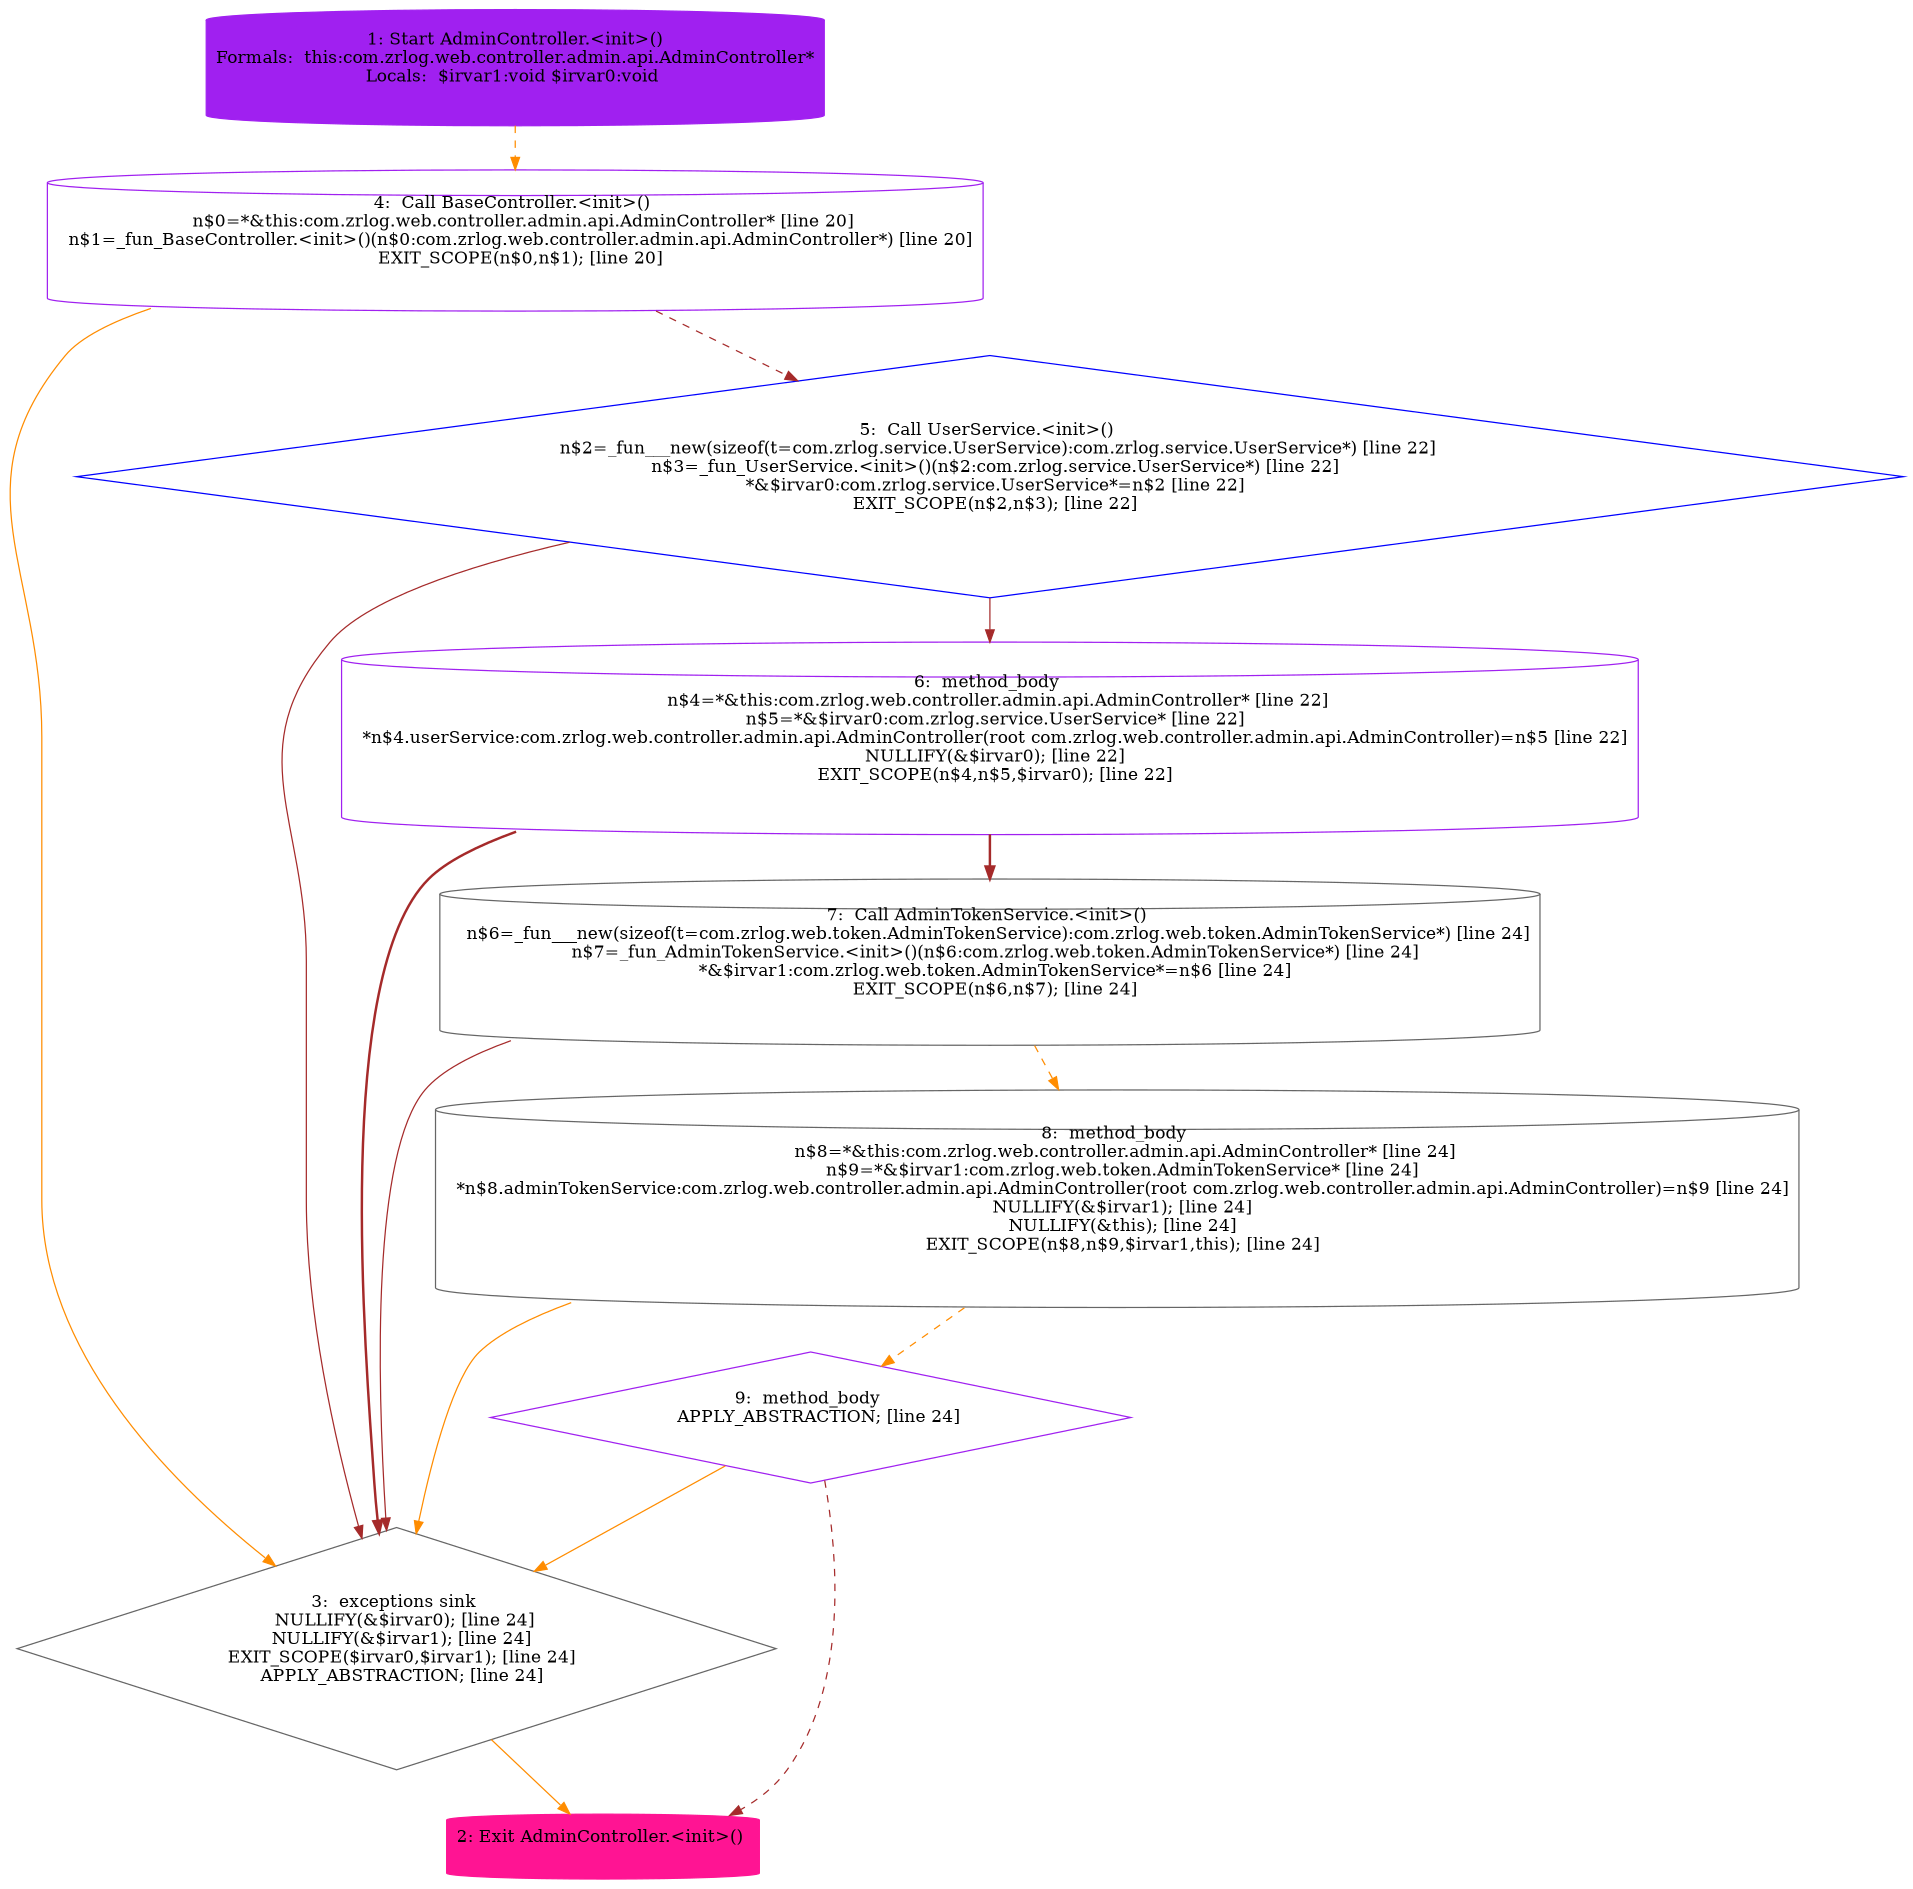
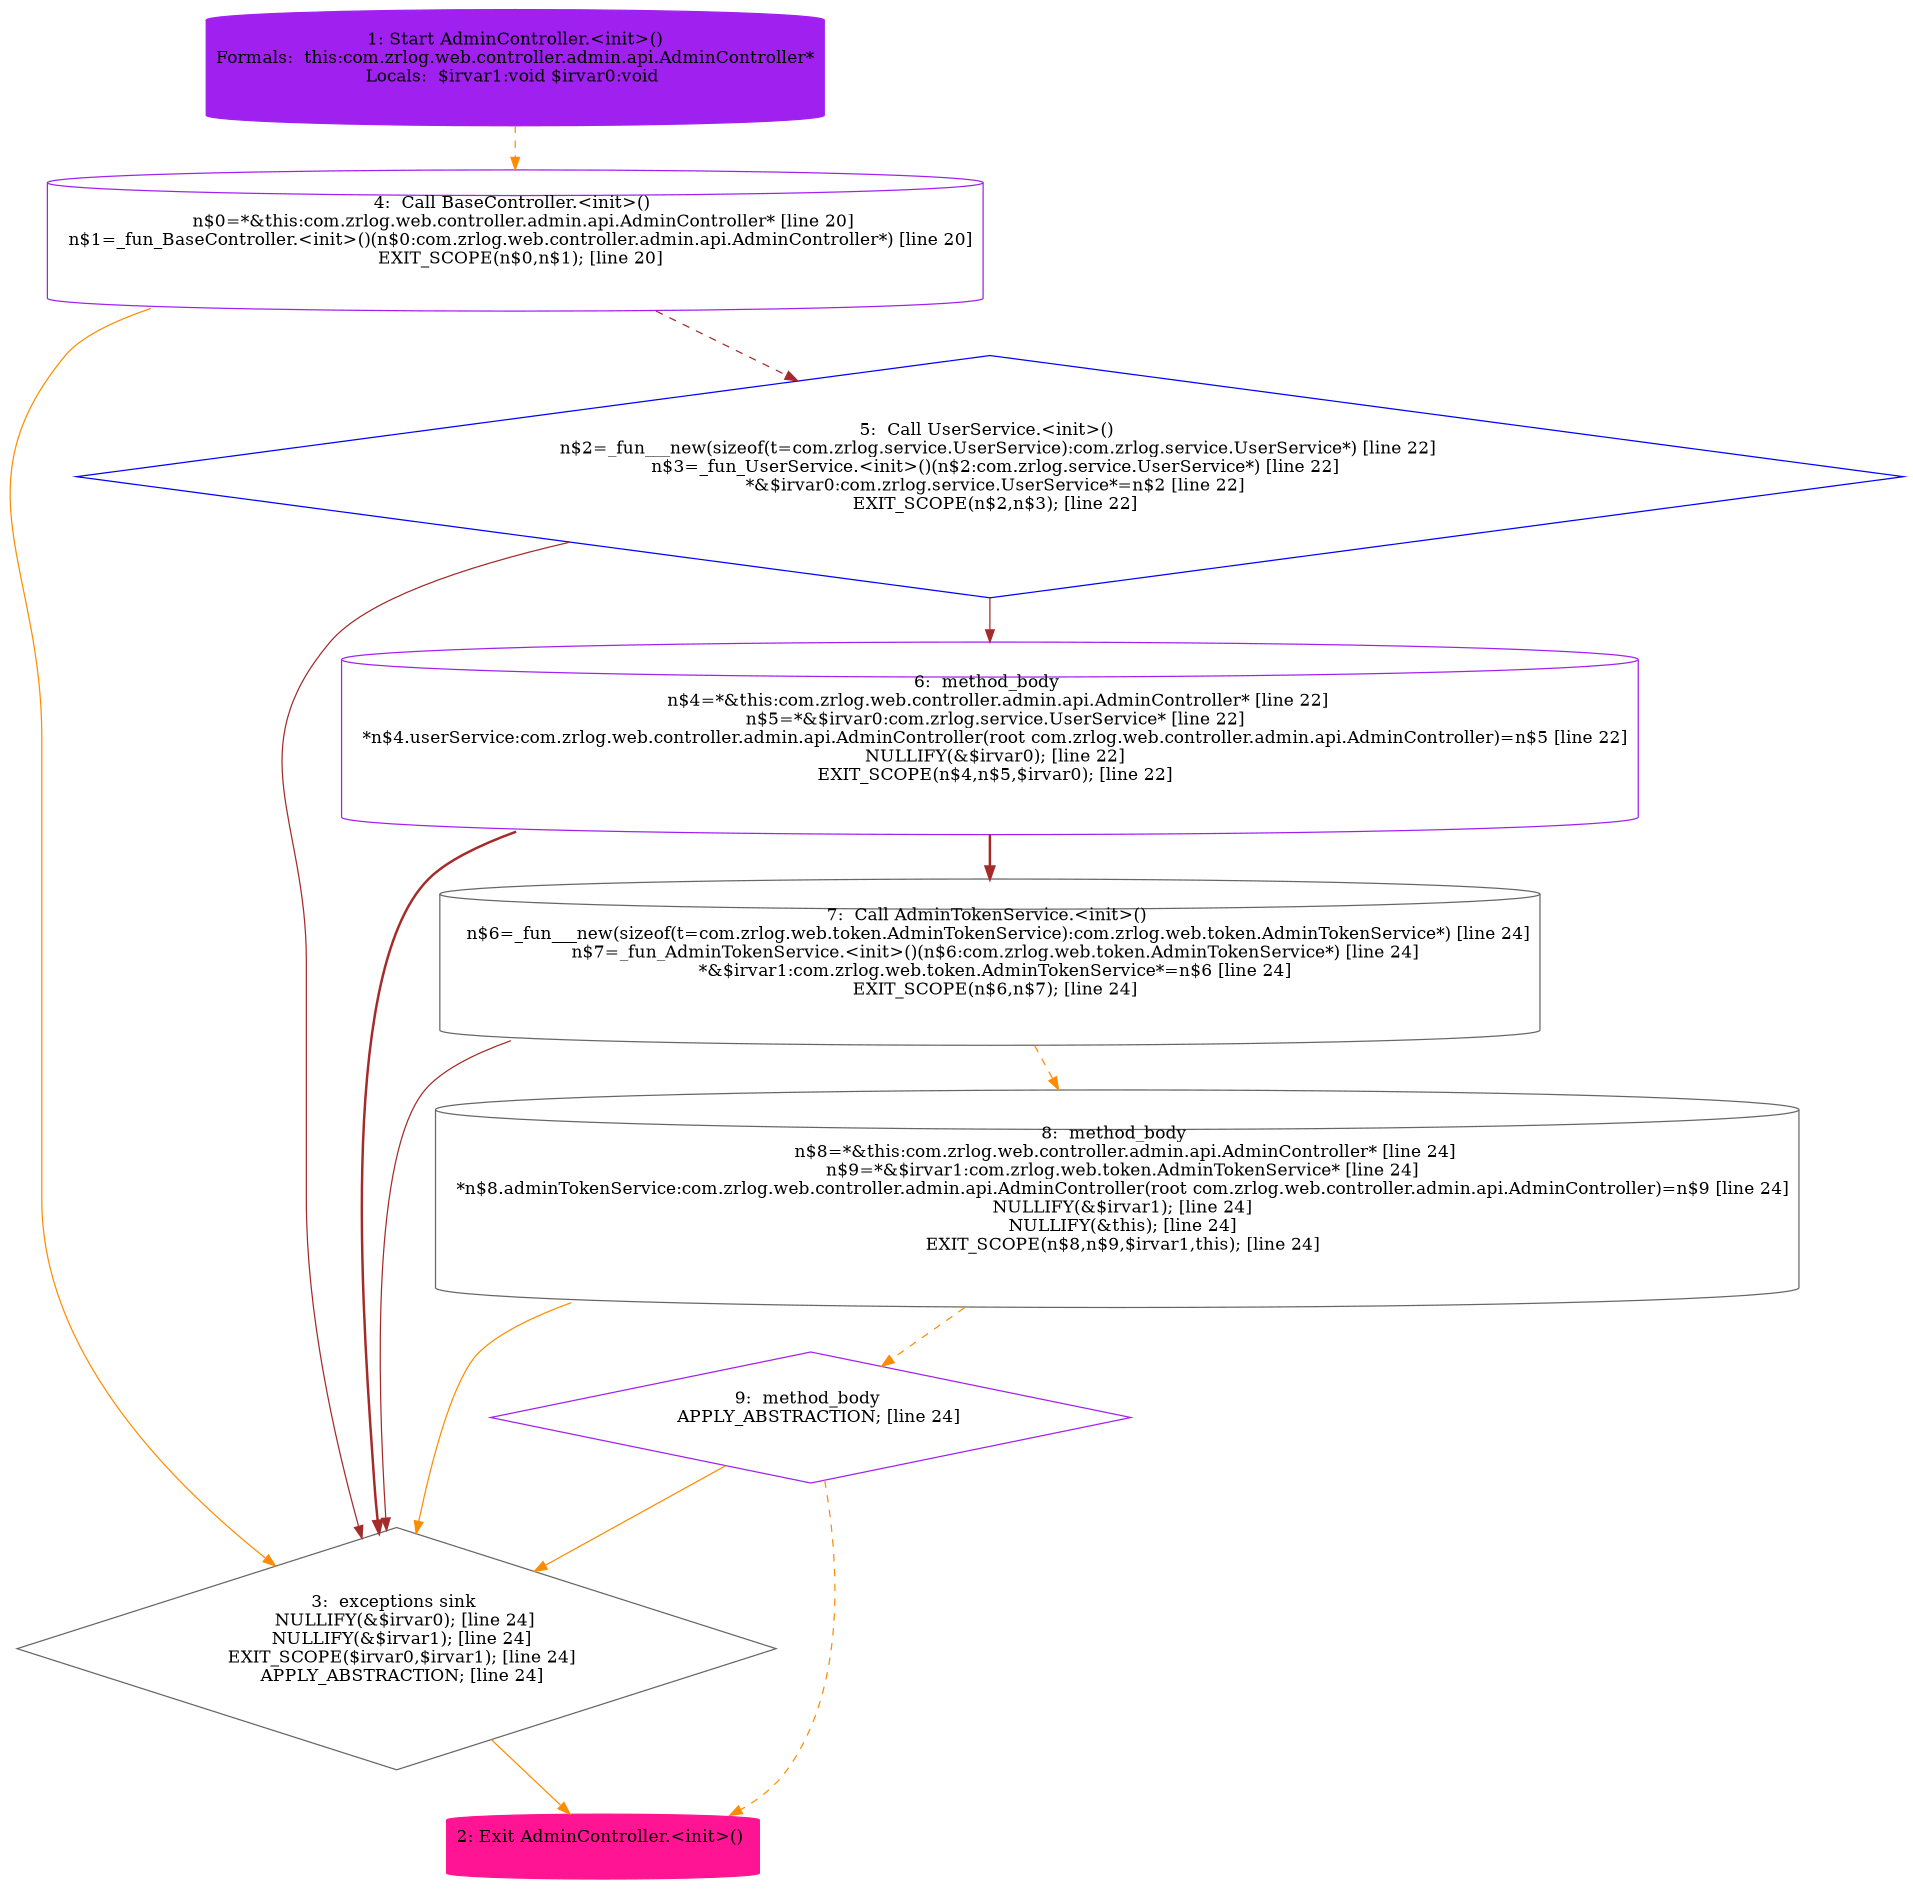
edge "9:  method_body APPLY_ABSTRACTION; [line 24]" -> "2: Exit AdminController.<init>()": color brown -> darkorange
